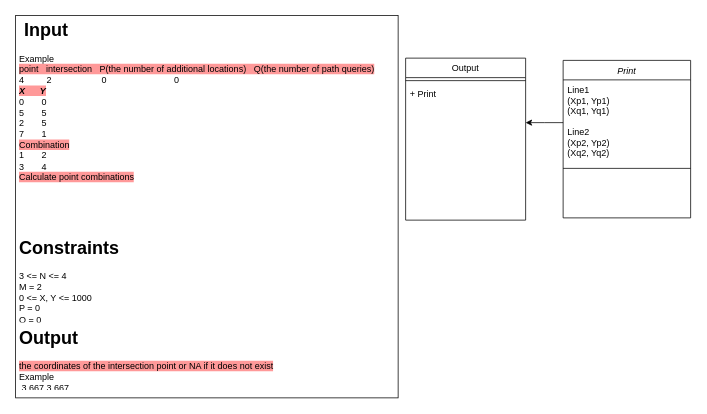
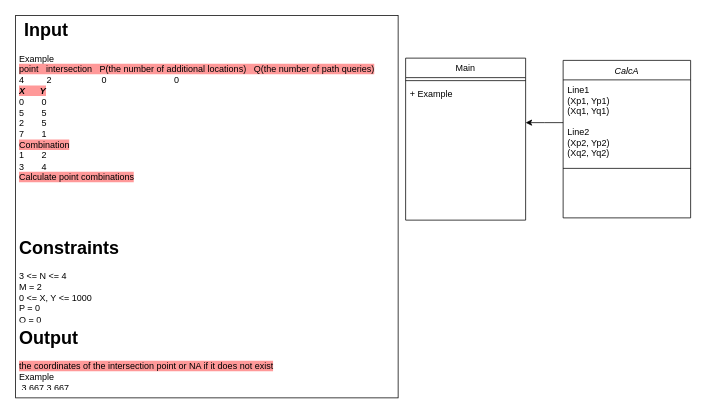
node "Output": label "Output" -> "Main"
node "Print": label "Print" -> "CalcA"
node "+ Print": label "+ Print" -> "+ Example"
